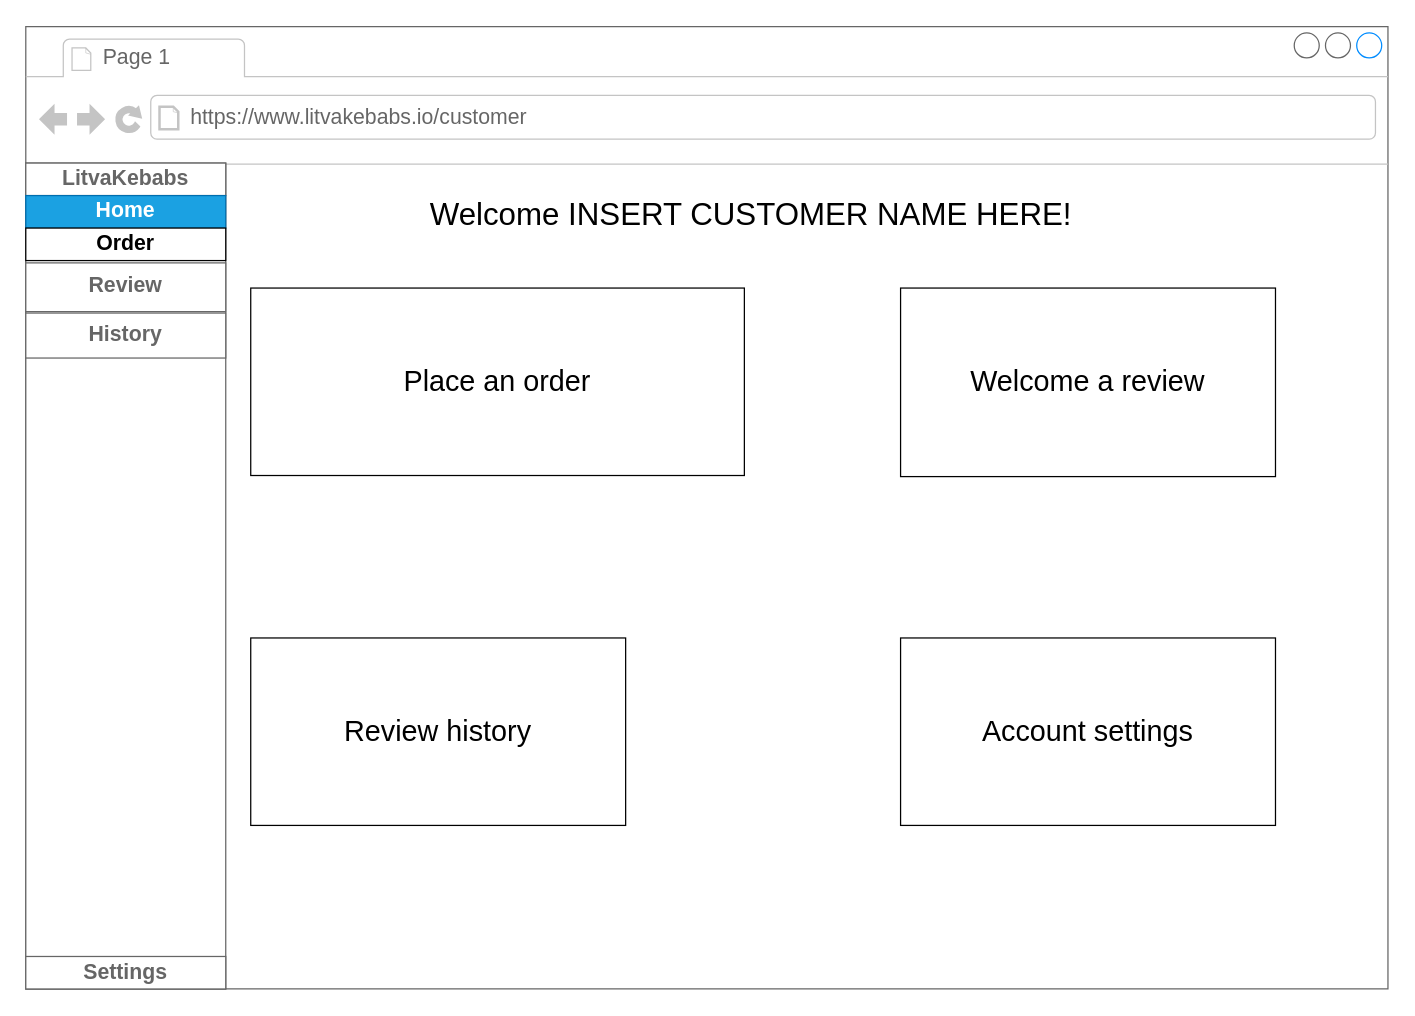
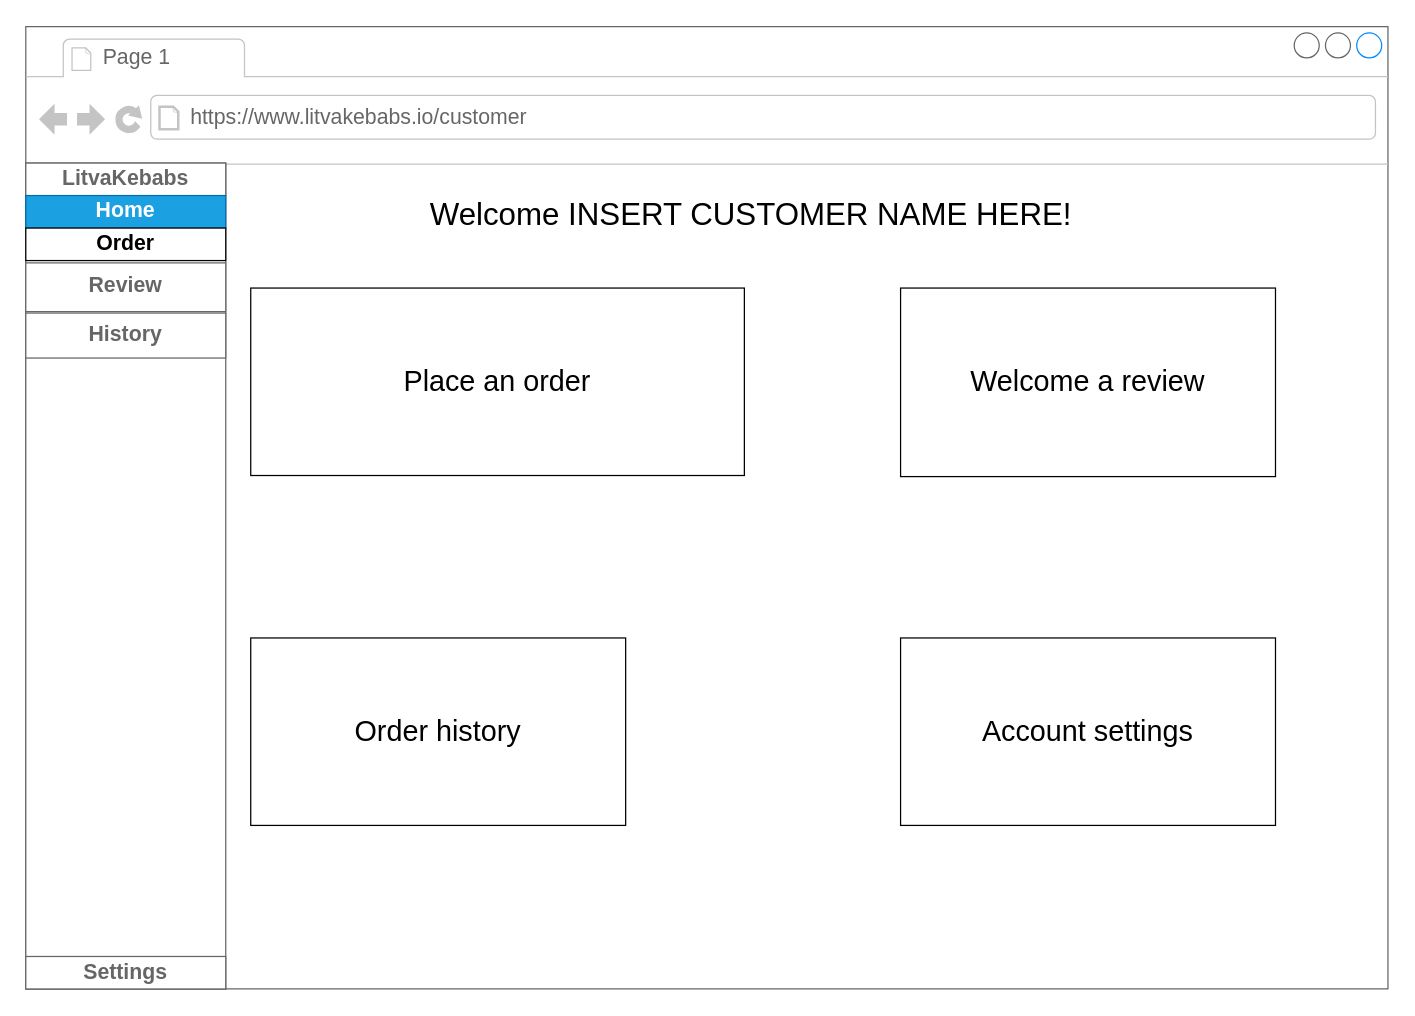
node "Review history": label "Review history" -> "Order history"
